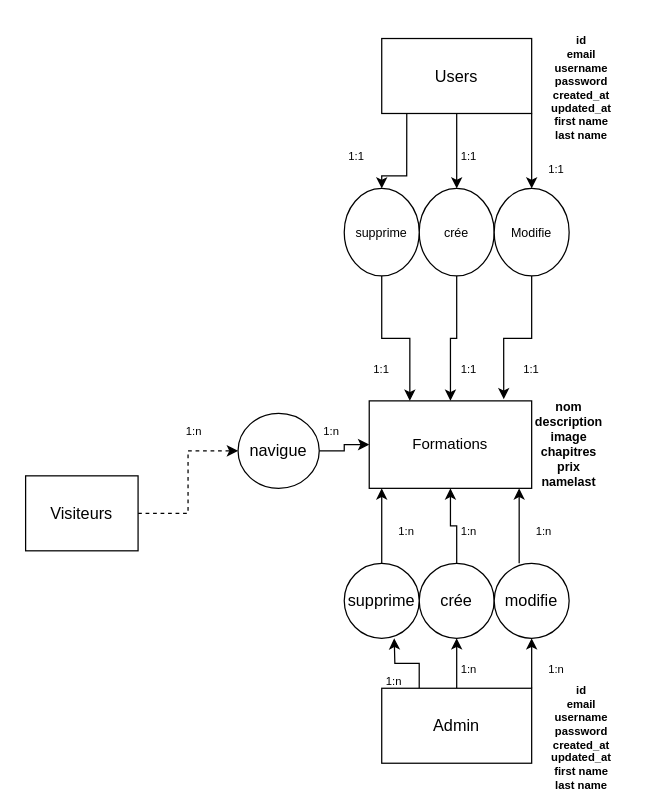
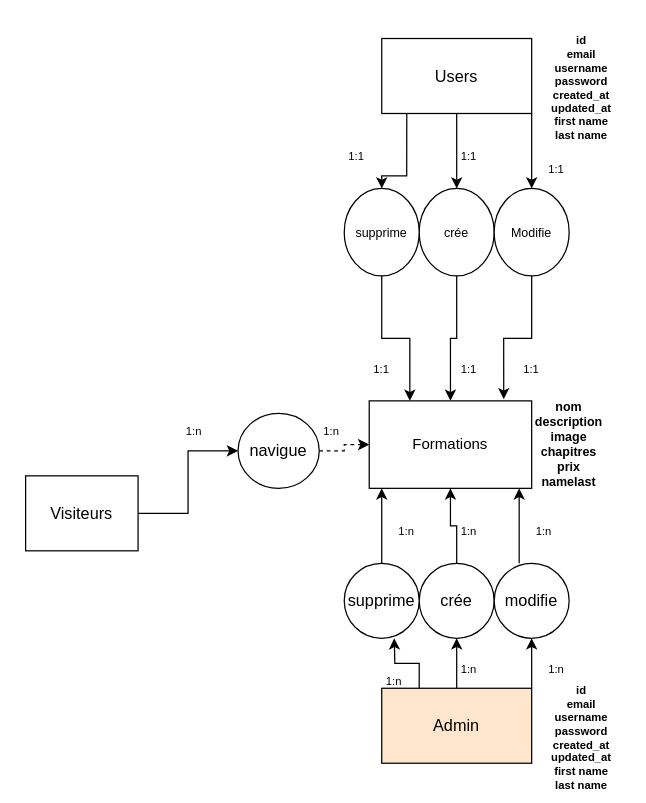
edge "navigue" -> "Formations": style solid -> dashed
edge "Visiteurs" -> "navigue": style dashed -> solid
node "Admin": fillcolor #ffffff -> #ffe6cc
